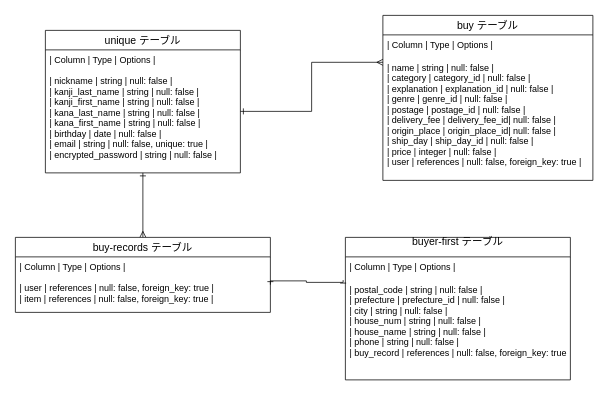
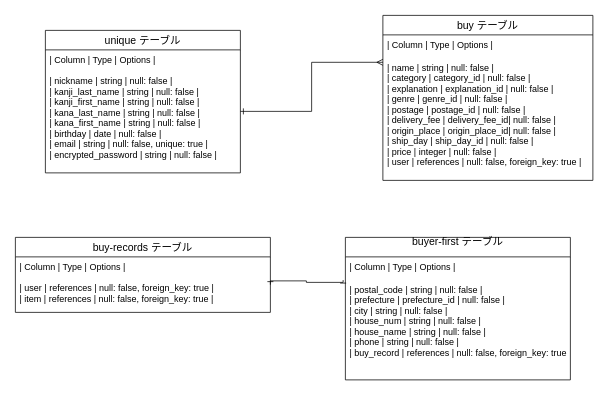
edge "unique テーブル" -- "buy-records テーブル": removed
